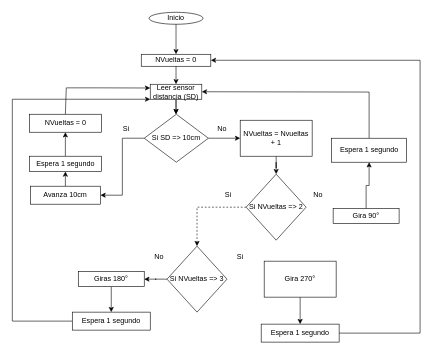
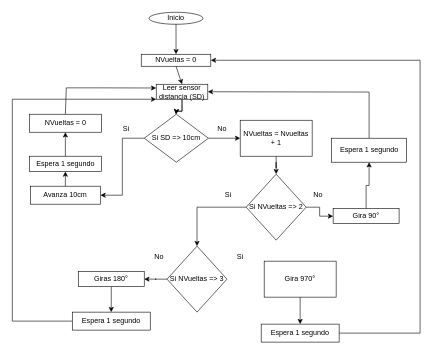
node "Leer sensor distancia (SD)": moved (176, 92) -> (182, 92)
edge "Si NVueltas => 2" -> "Si NVueltas => 3": style dashed -> solid
edge "Si NVueltas => 2" -> "Gira 90°": added
node "Gira 270°": label "Gira 270°" -> "Gira 970°"
